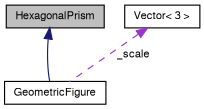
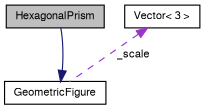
edge "GeometricFigure" -> "HexagonalPrism": reversed
